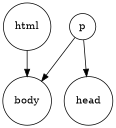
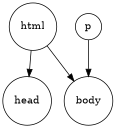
edge "p" -> "head": now "html" -> "head"
